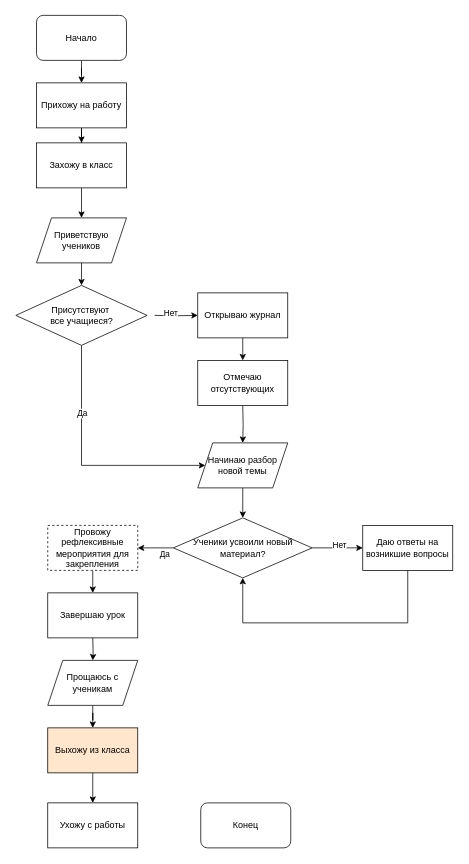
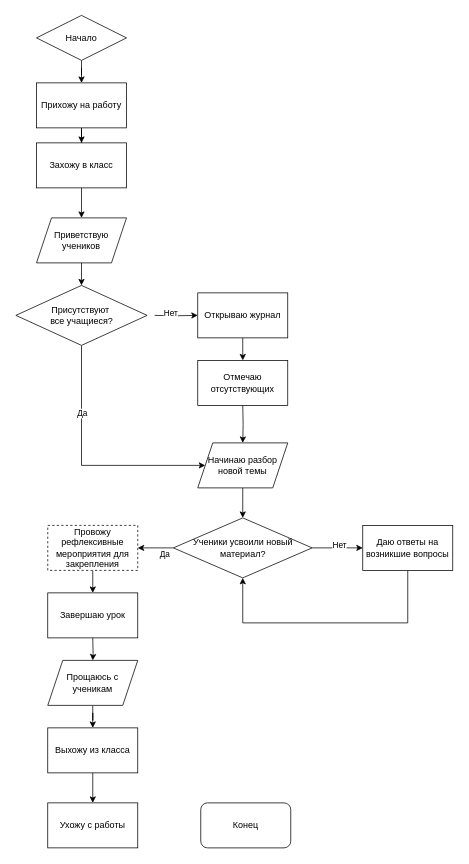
node "Начало": shape rounded rectangle -> diamond
node "Выхожу из класса": fillcolor #ffe6cc -> #ffffff
